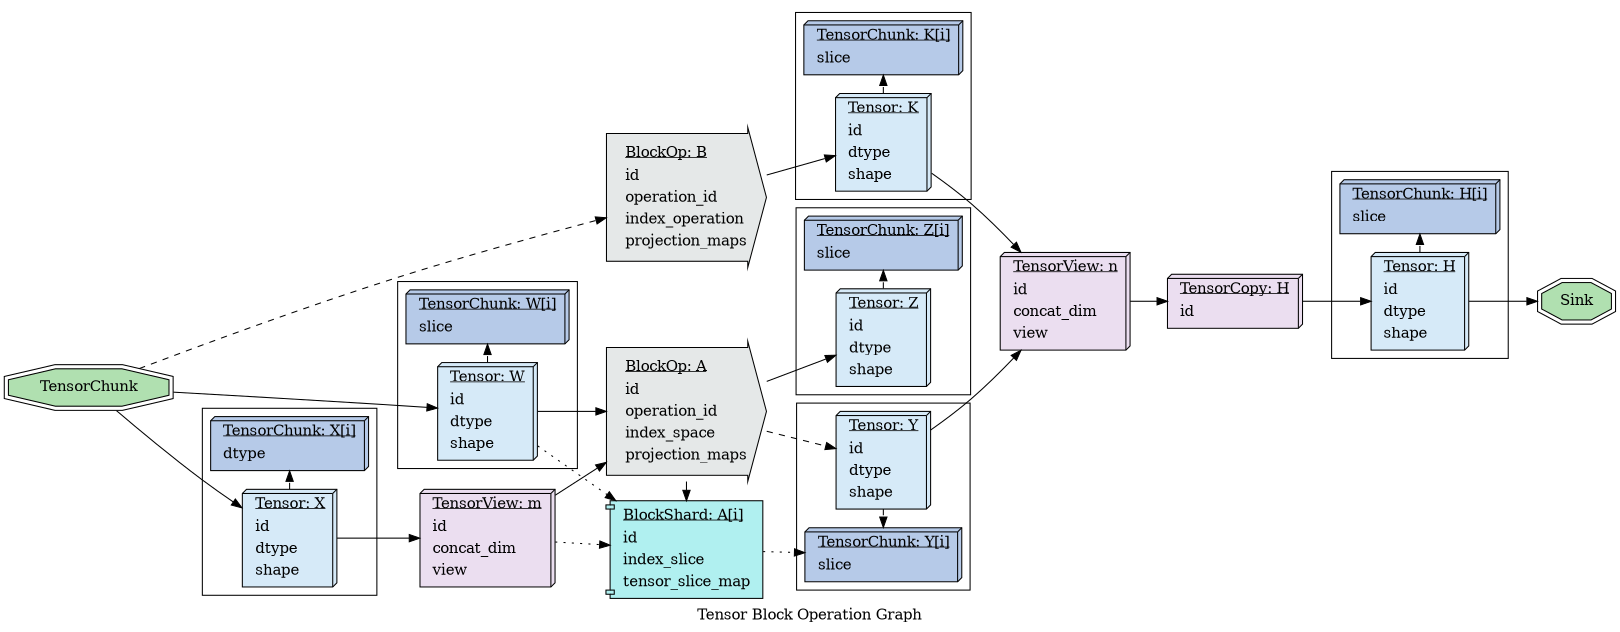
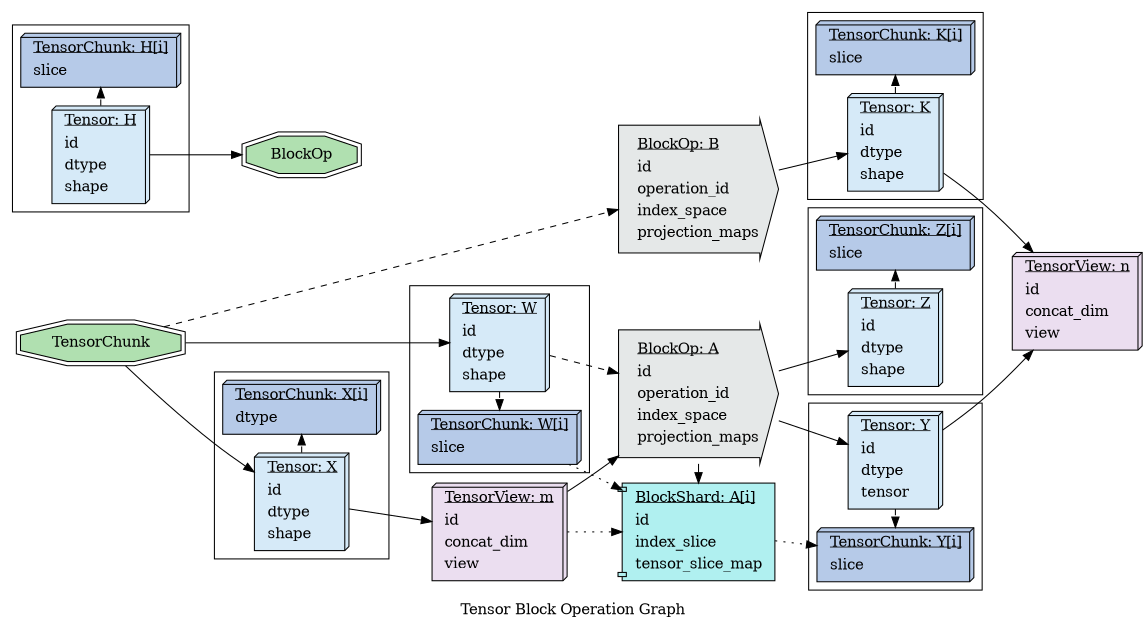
node "BlockOp: B": text "index_operation" -> "index_space"
node "TensorCopy: H": removed
node "Sink": label "Sink" -> "BlockOp"
edge "Tensor: W" -> "BlockOp: A": style solid -> dashed
edge "BlockOp: A" -> "Tensor: Y": style dashed -> solid
edge "Tensor: W" -> "BlockShard: A[i]": now "TensorChunk: W[i]" -> "BlockShard: A[i]"
node "Tensor: Y": text "shape" -> "tensor"
